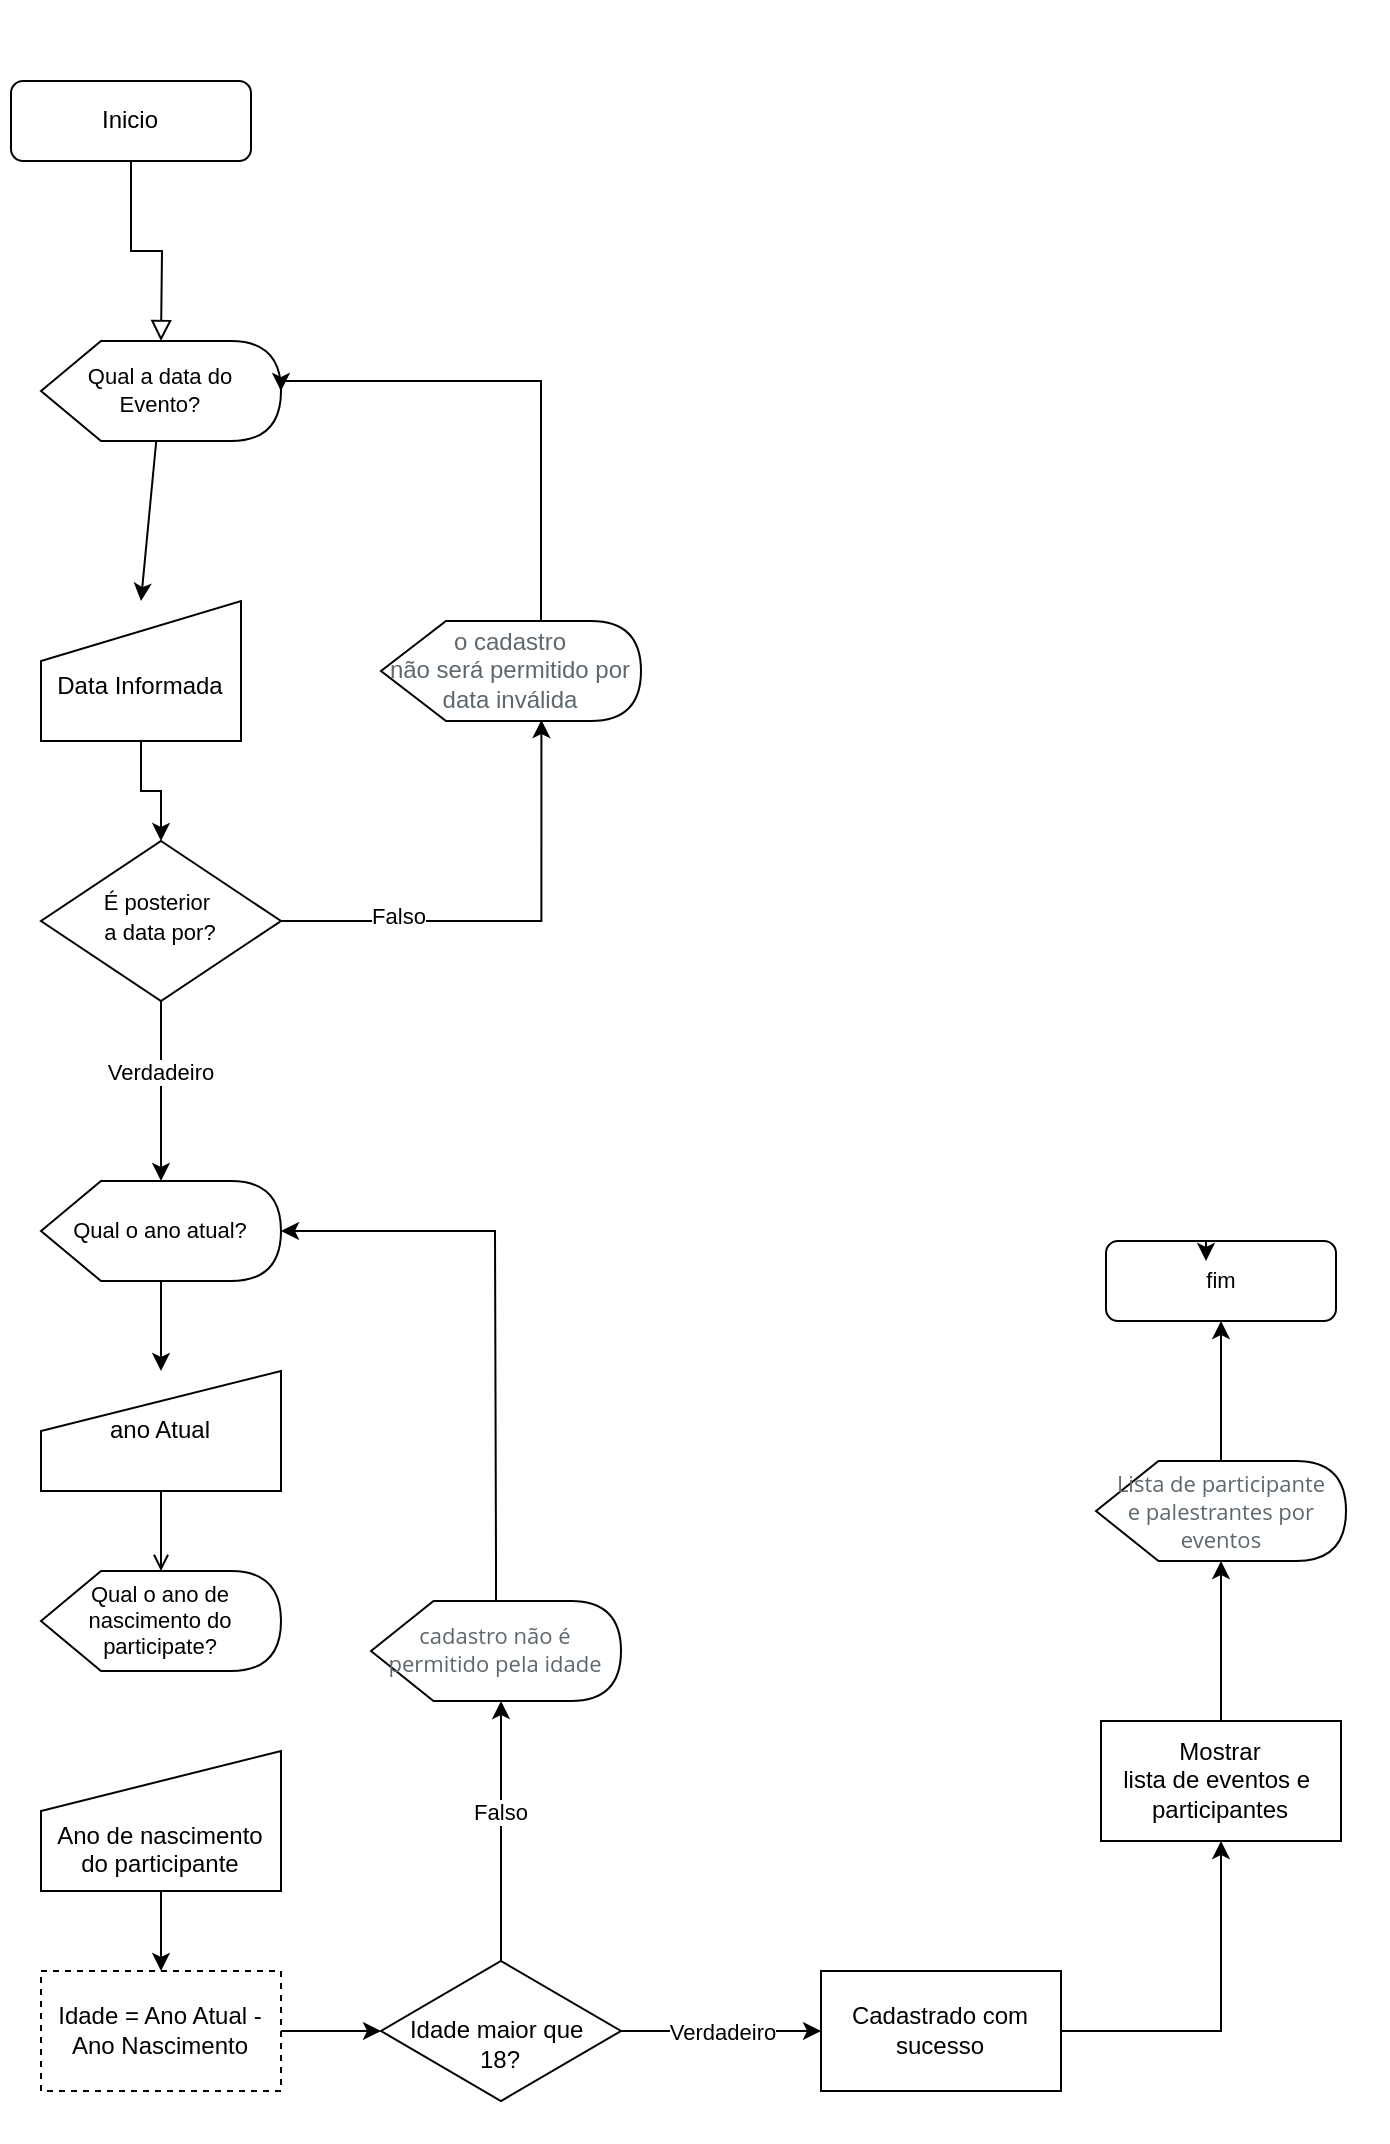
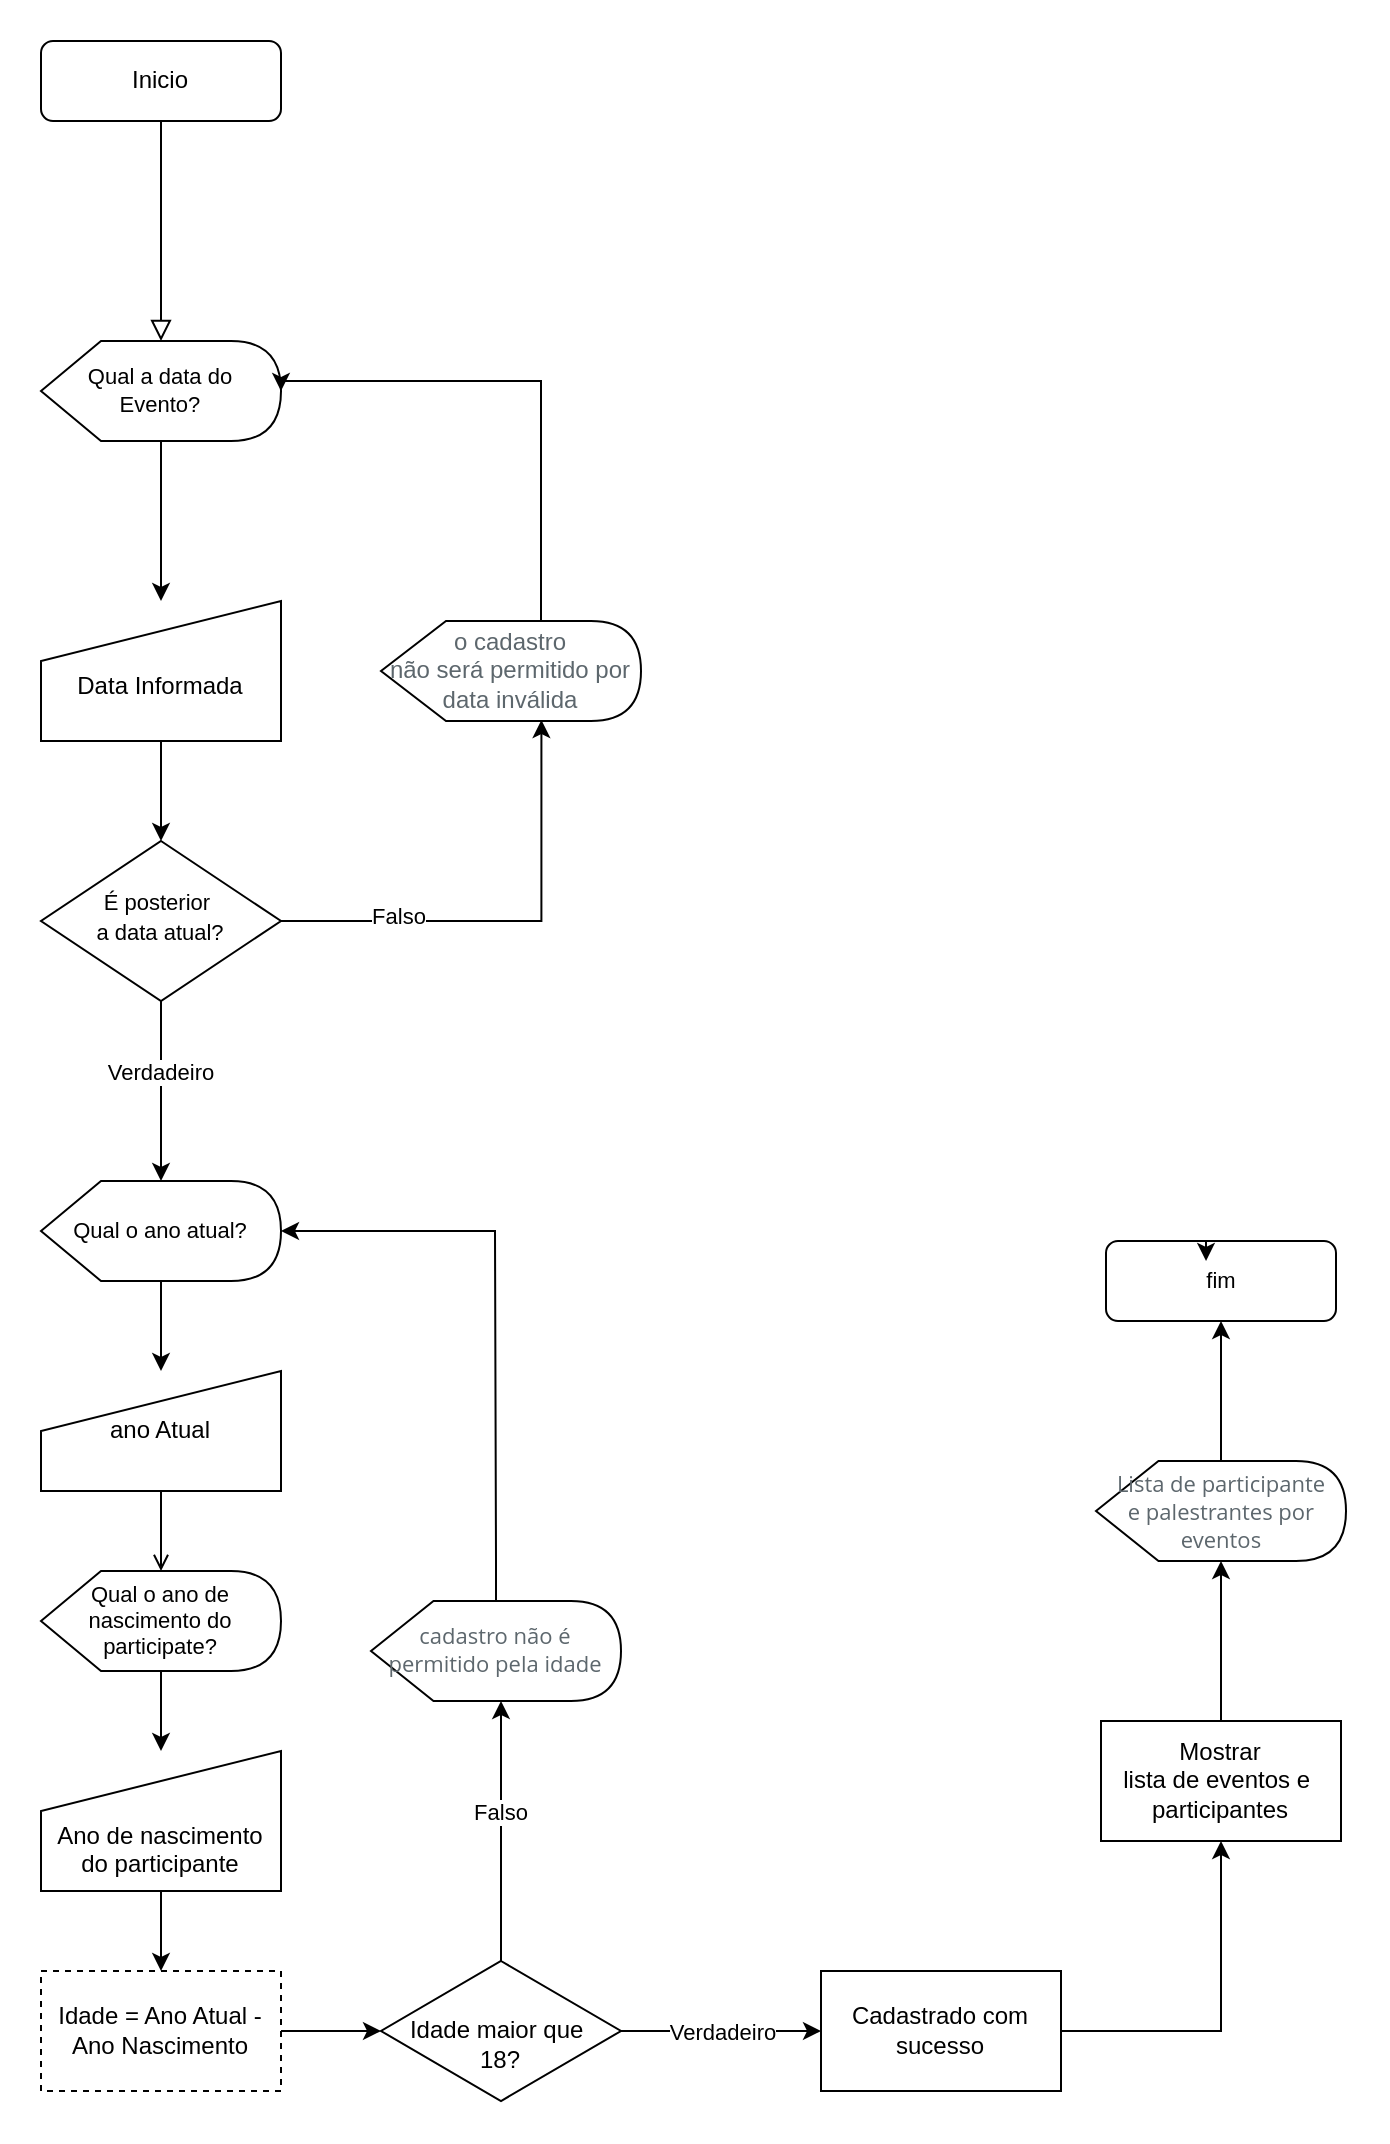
node "Inicio": moved (131, 121) -> (161, 81)
node "Data Informada": size 200x140 -> 240x140
node "É posterior a data por?": label "É posterior a data por?" -> "É posterior a data atual?"
edge "Qual o ano de nascimento do participate?" -> "Ano de nascimento do participante": added
